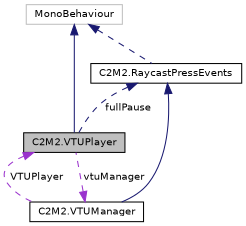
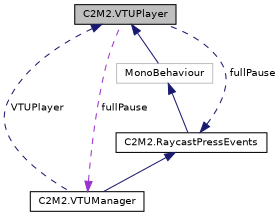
edge "C2M2.RaycastPressEvents" -> "MonoBehaviour": style dashed -> solid
edge "C2M2.VTUPlayer" -> "MonoBehaviour": reversed
edge "C2M2.VTUPlayer" -> "C2M2.VTUManager": label " vtuManager" -> " fullPause"
edge "C2M2.VTUManager" -> "C2M2.VTUPlayer": color darkorchid3 -> midnightblue
